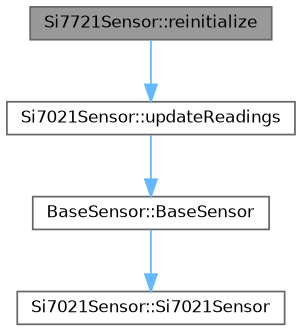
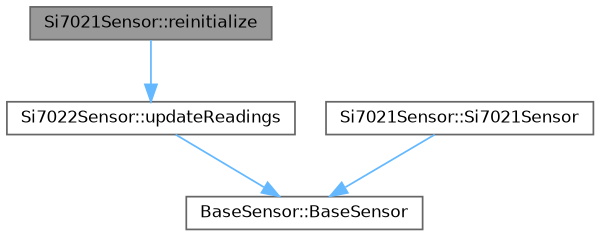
node "Si7721Sensor::reinitialize": label "Si7721Sensor::reinitialize" -> "Si7021Sensor::reinitialize"
node "Si7021Sensor::updateReadings": label "Si7021Sensor::updateReadings" -> "Si7022Sensor::updateReadings"
edge "BaseSensor::BaseSensor" -> "Si7021Sensor::Si7021Sensor": reversed
